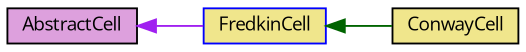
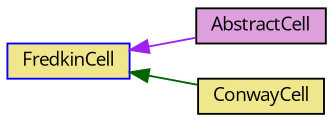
edge "FredkinCell" -> "AbstractCell": reversed
